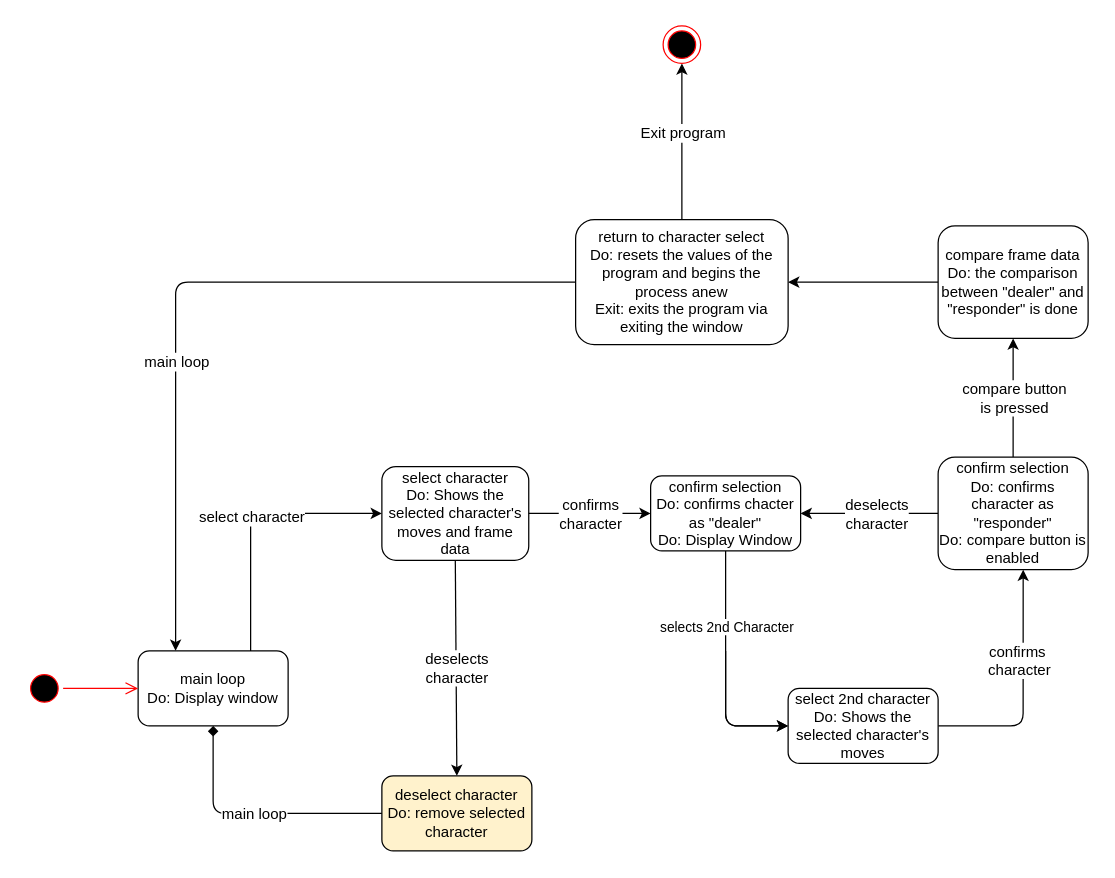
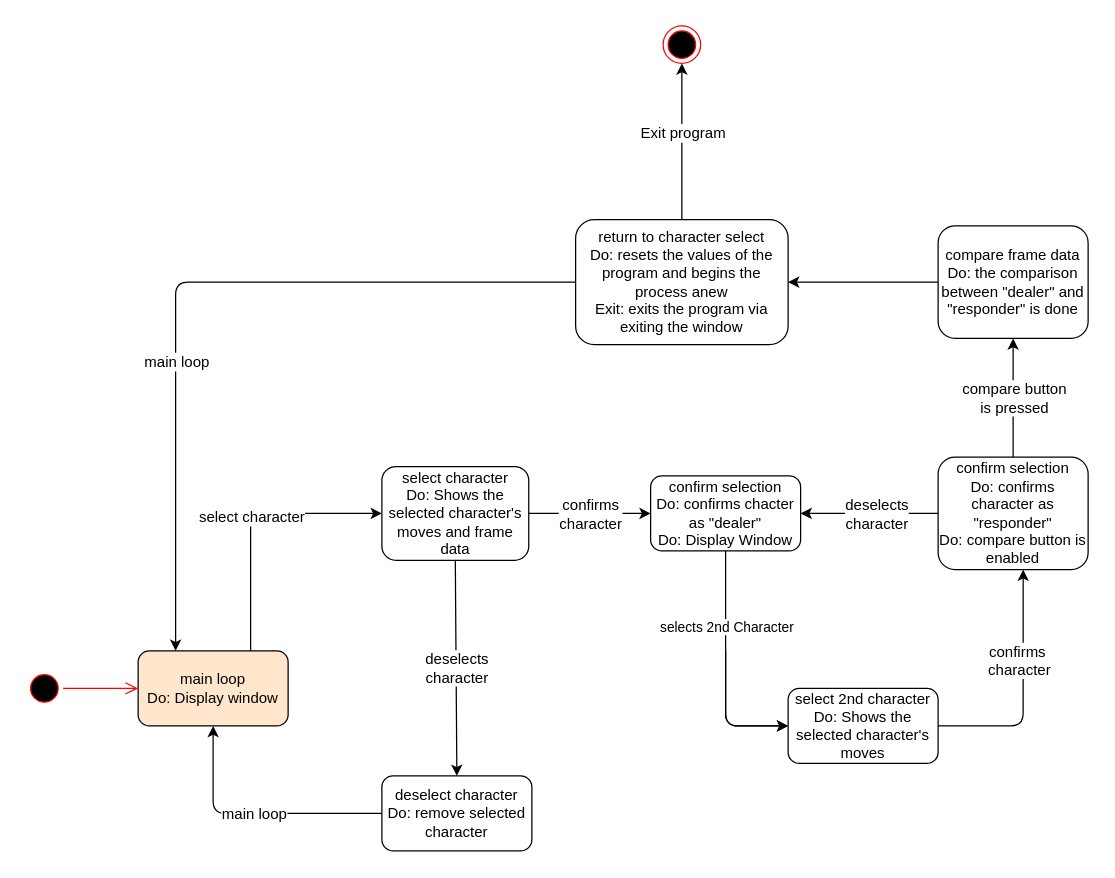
node "main loop Do: Display window": fillcolor #ffffff -> #ffe6cc
edge "deselect character Do: remove selected character" -> "main loop Do: Display window": arrowhead diamond -> classic
node "deselect character Do: remove selected character": fillcolor #fff2cc -> #ffffff
